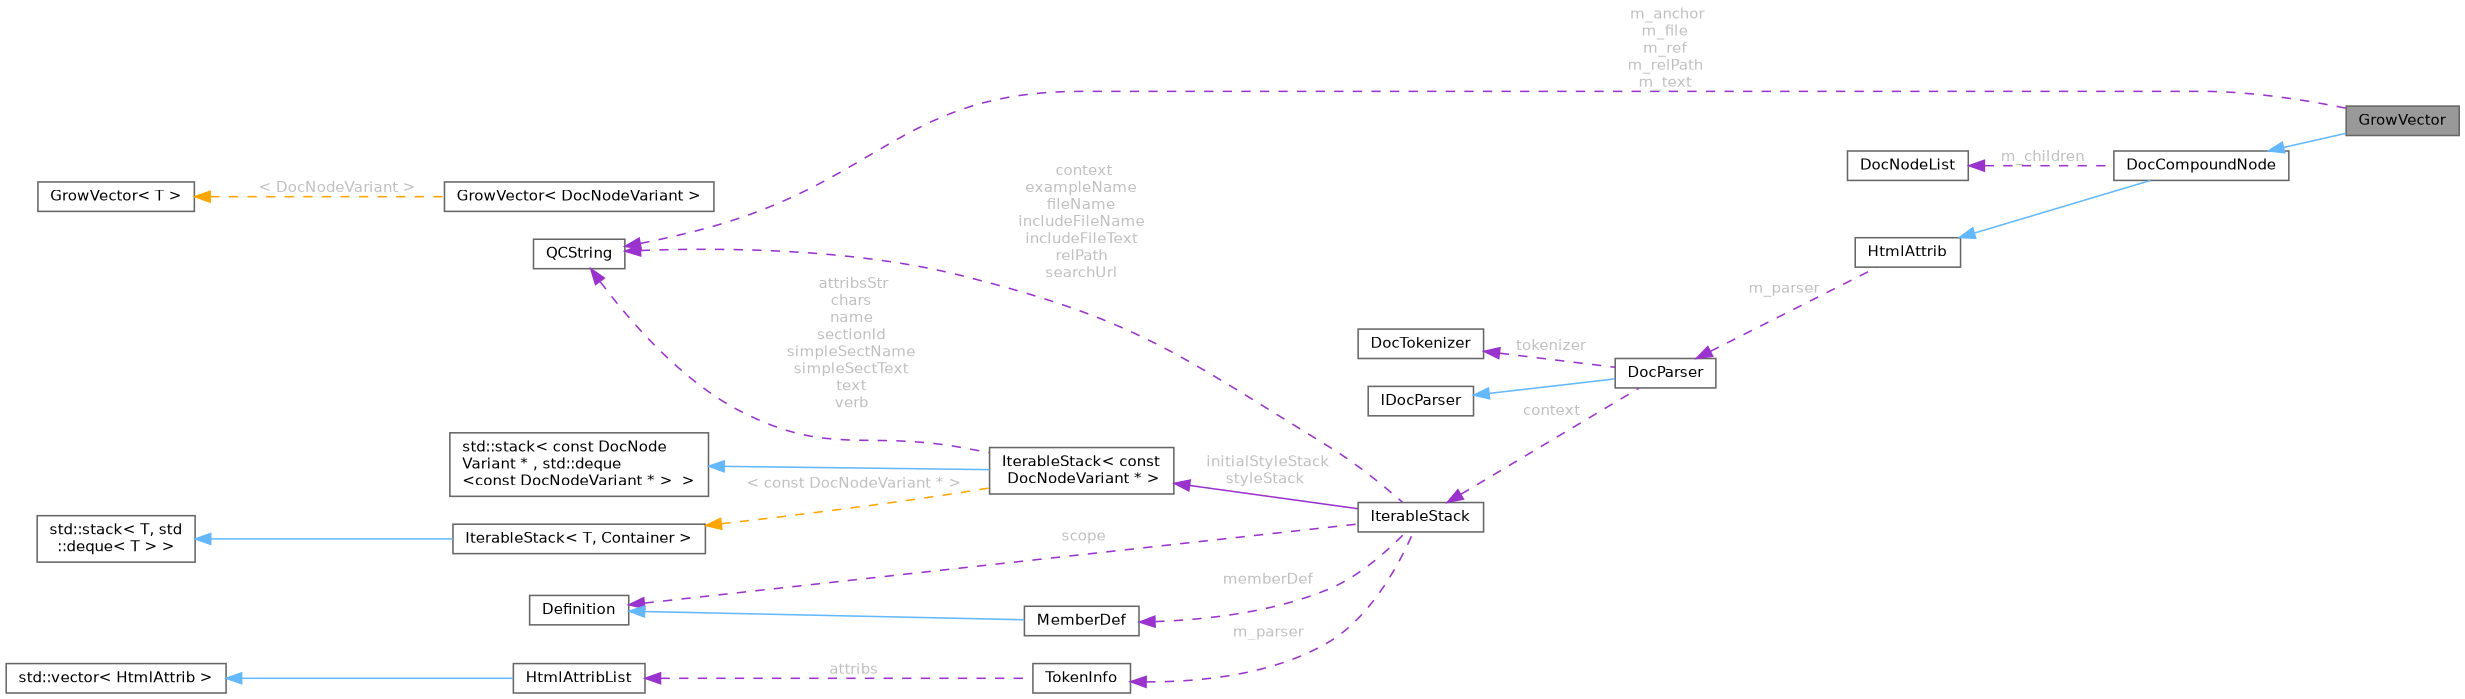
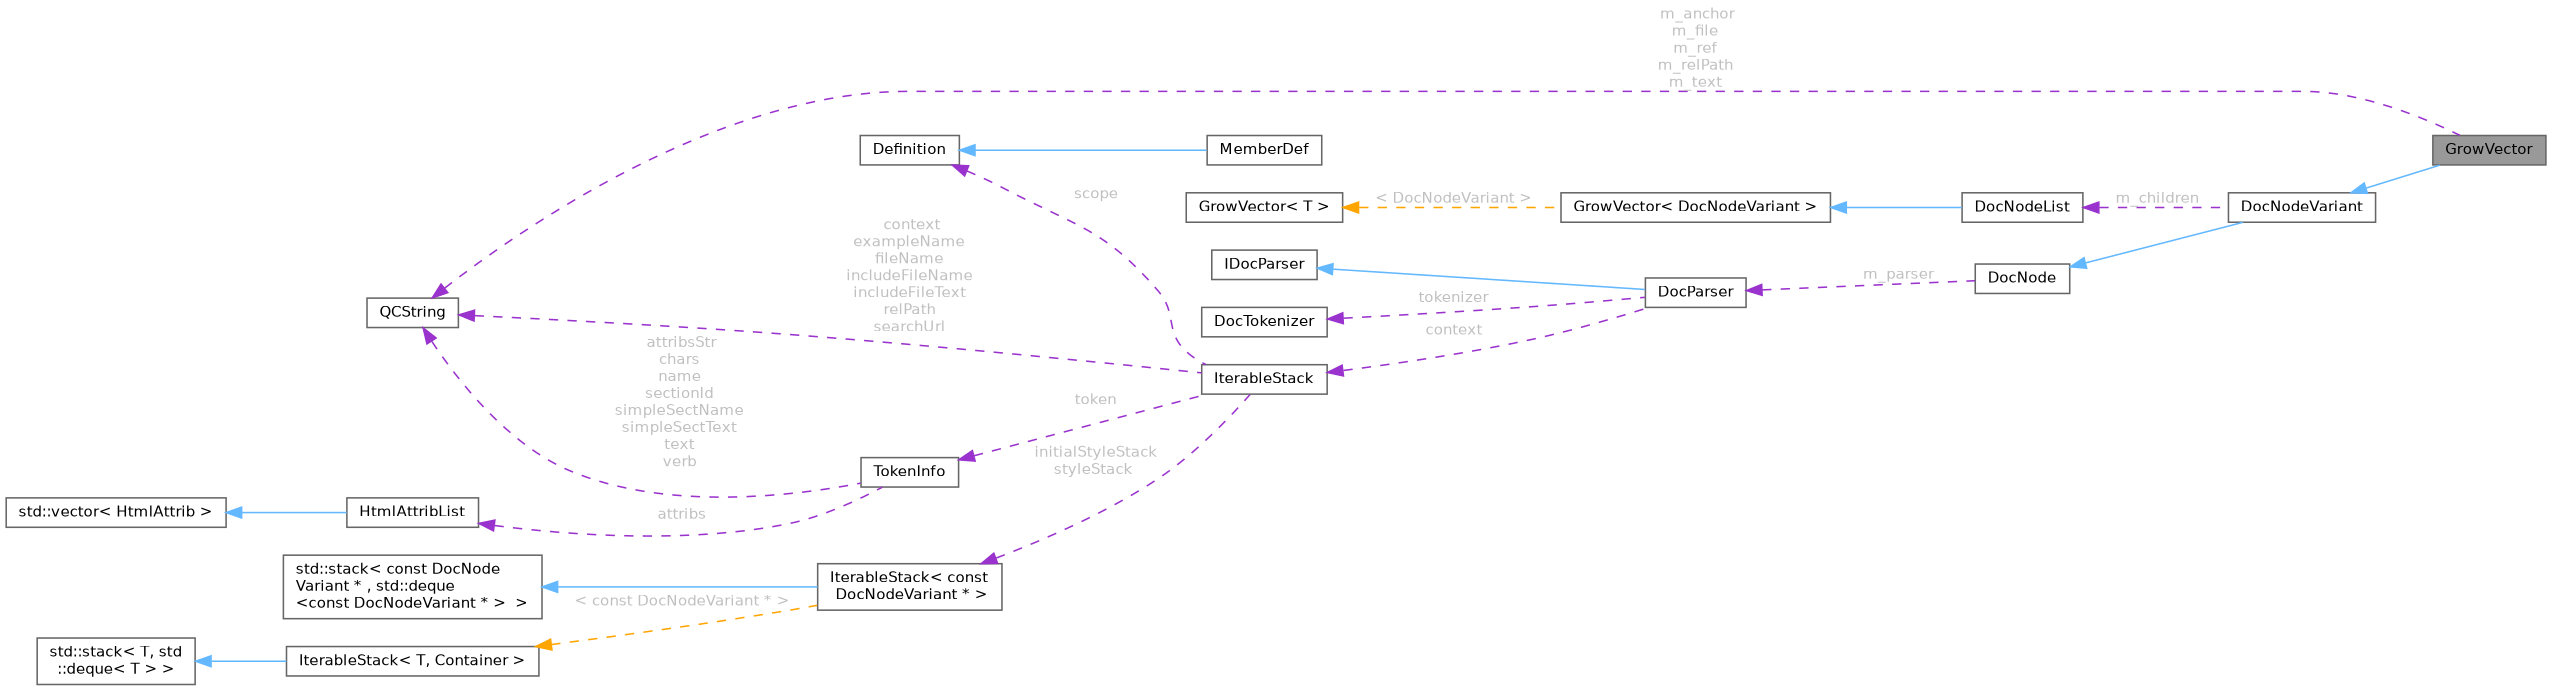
node "DocCompoundNode": label "DocCompoundNode" -> "DocNodeVariant"
edge "DocNodeList" -> "GrowVector< DocNodeVariant >": added
node "HtmlAttrib": label "HtmlAttrib" -> "DocNode"
edge "IterableStack< const DocNodeVariant * >" -> "QCString": now "TokenInfo" -> "QCString"
edge "IterableStack" -> "IterableStack< const DocNodeVariant * >": style solid -> dashed
edge "IterableStack" -> "MemberDef": removed, label "memberDef"
edge "IterableStack" -> "TokenInfo": label " m_parser" -> " token"
